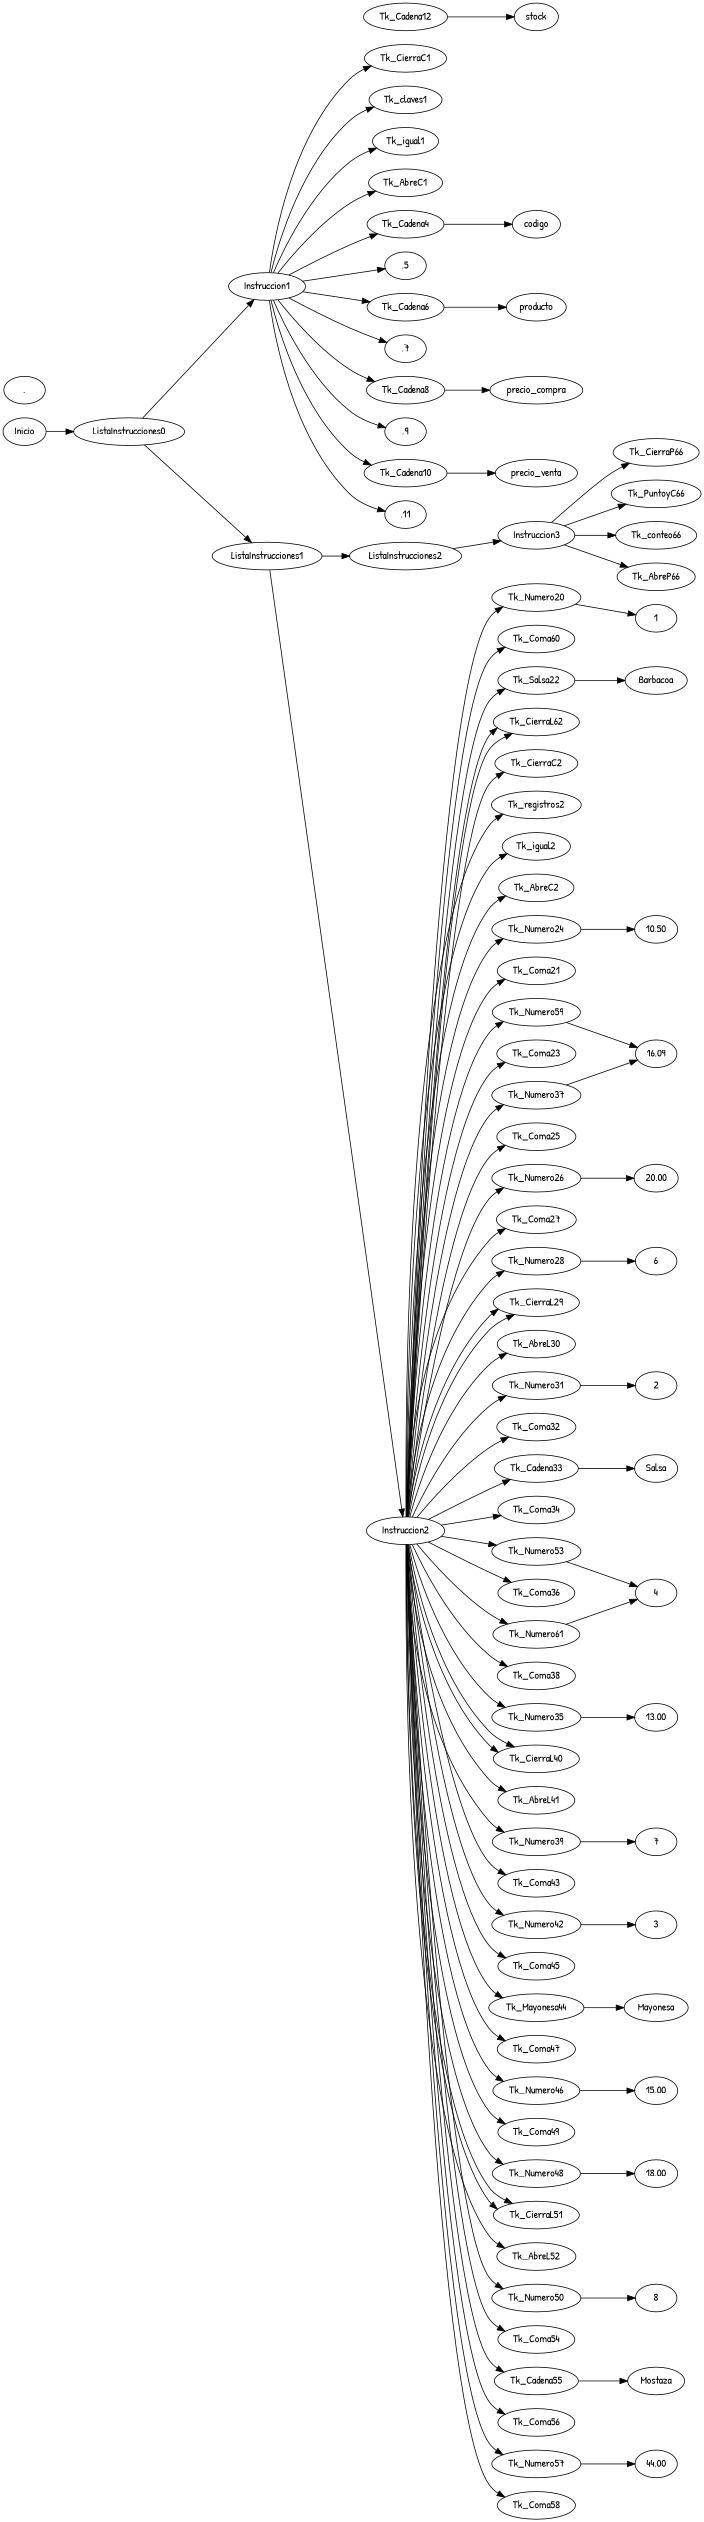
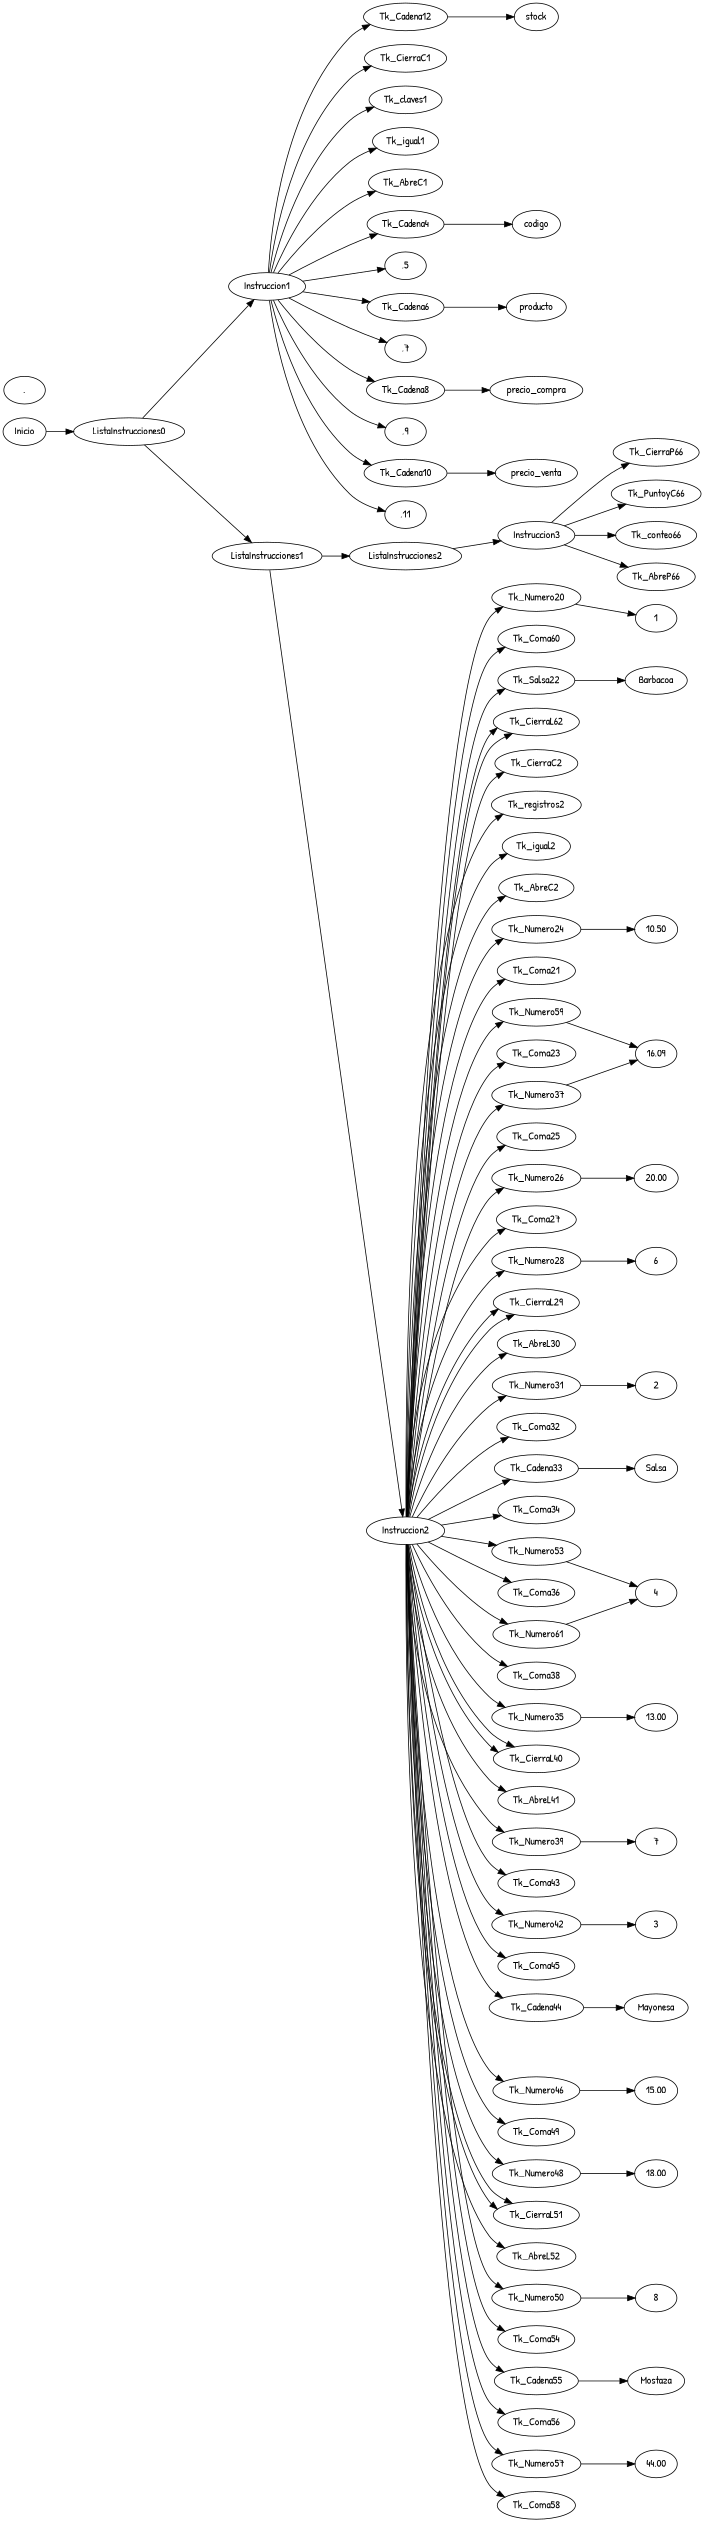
edge "Instruccion1" -> "Tk_Cadena12": added
node "Tk_Mayonesa44": label "Tk_Mayonesa44" -> "Tk_Cadena44"
node "Tk_Coma47": removed
